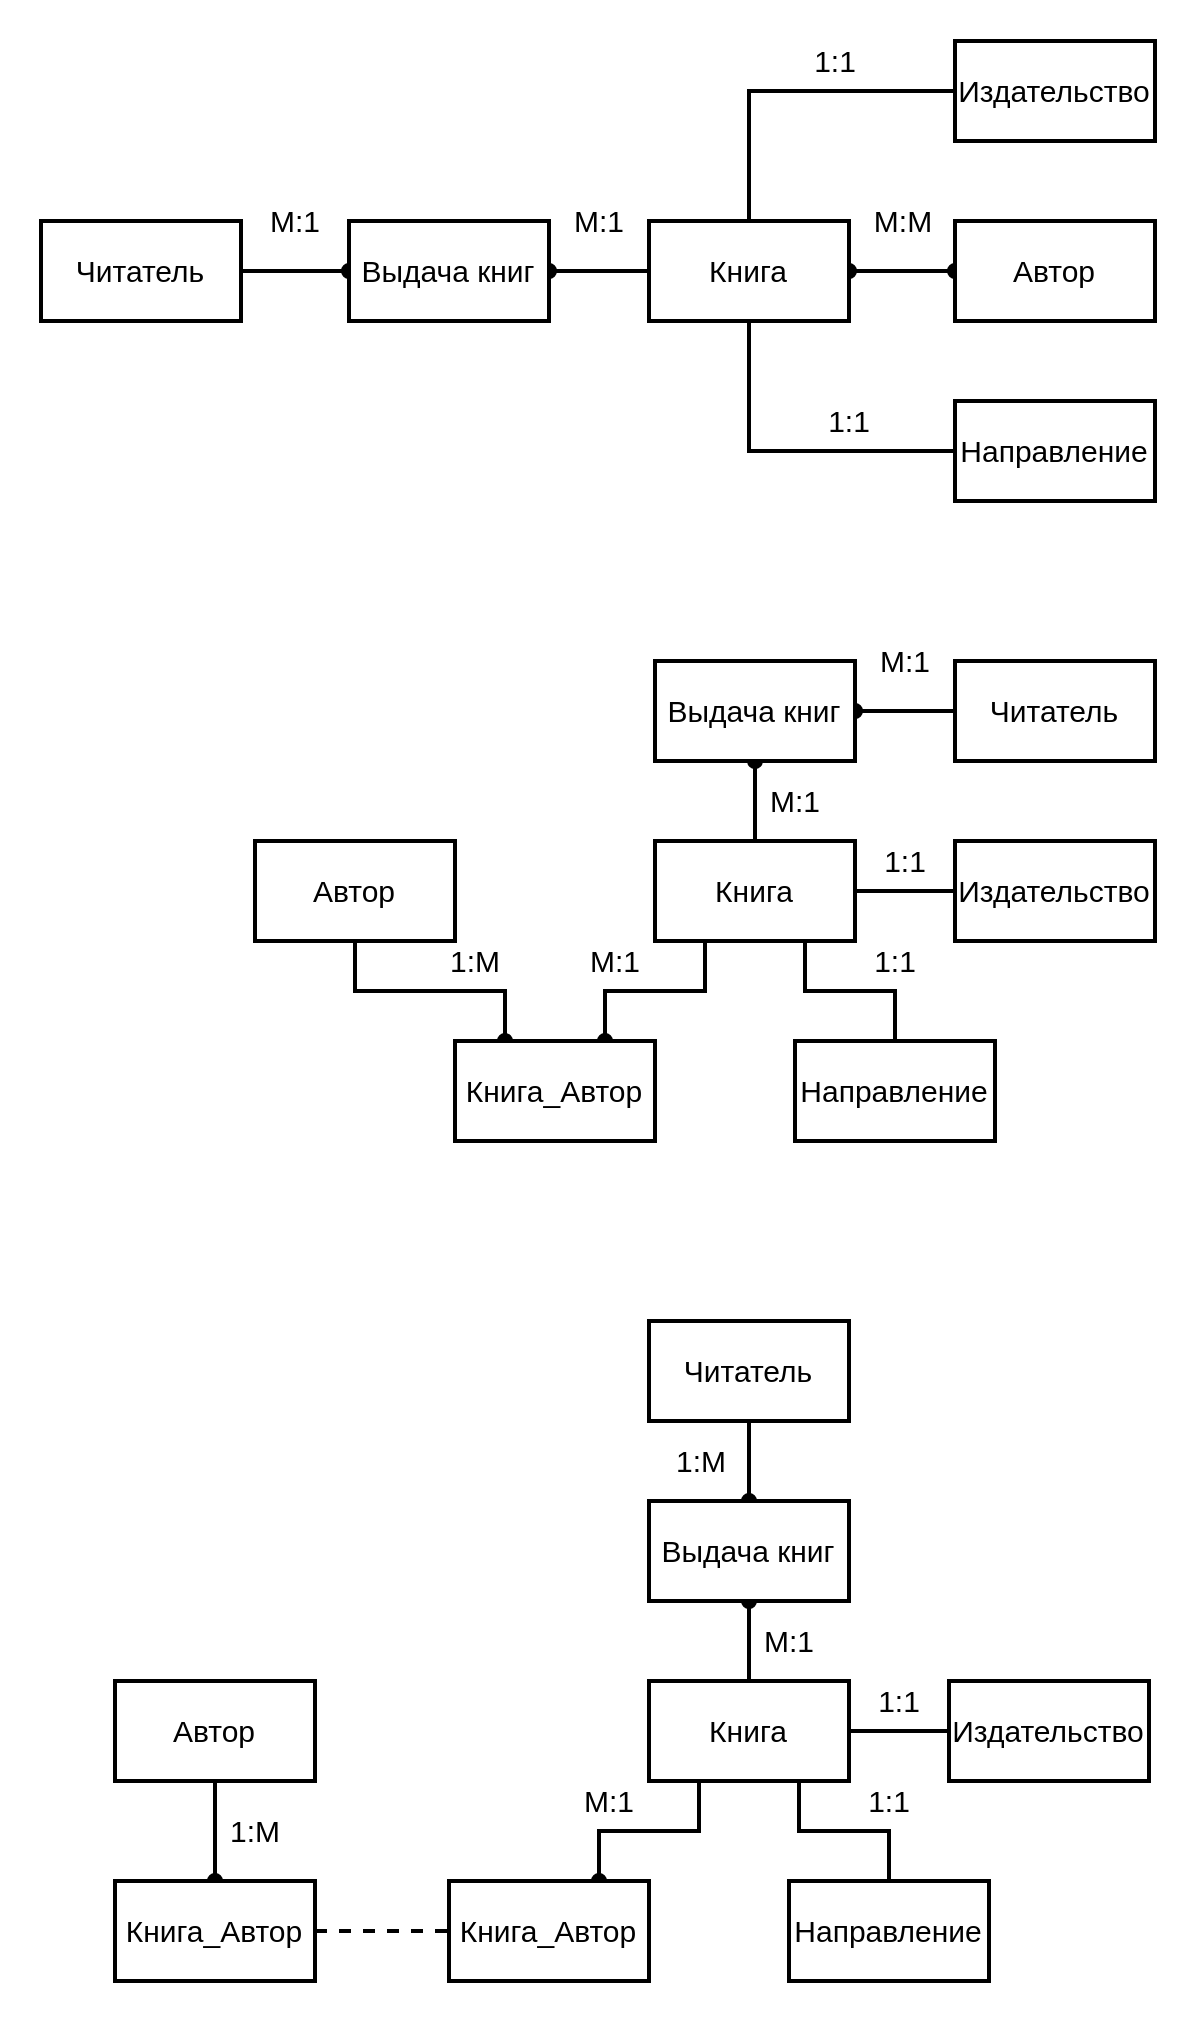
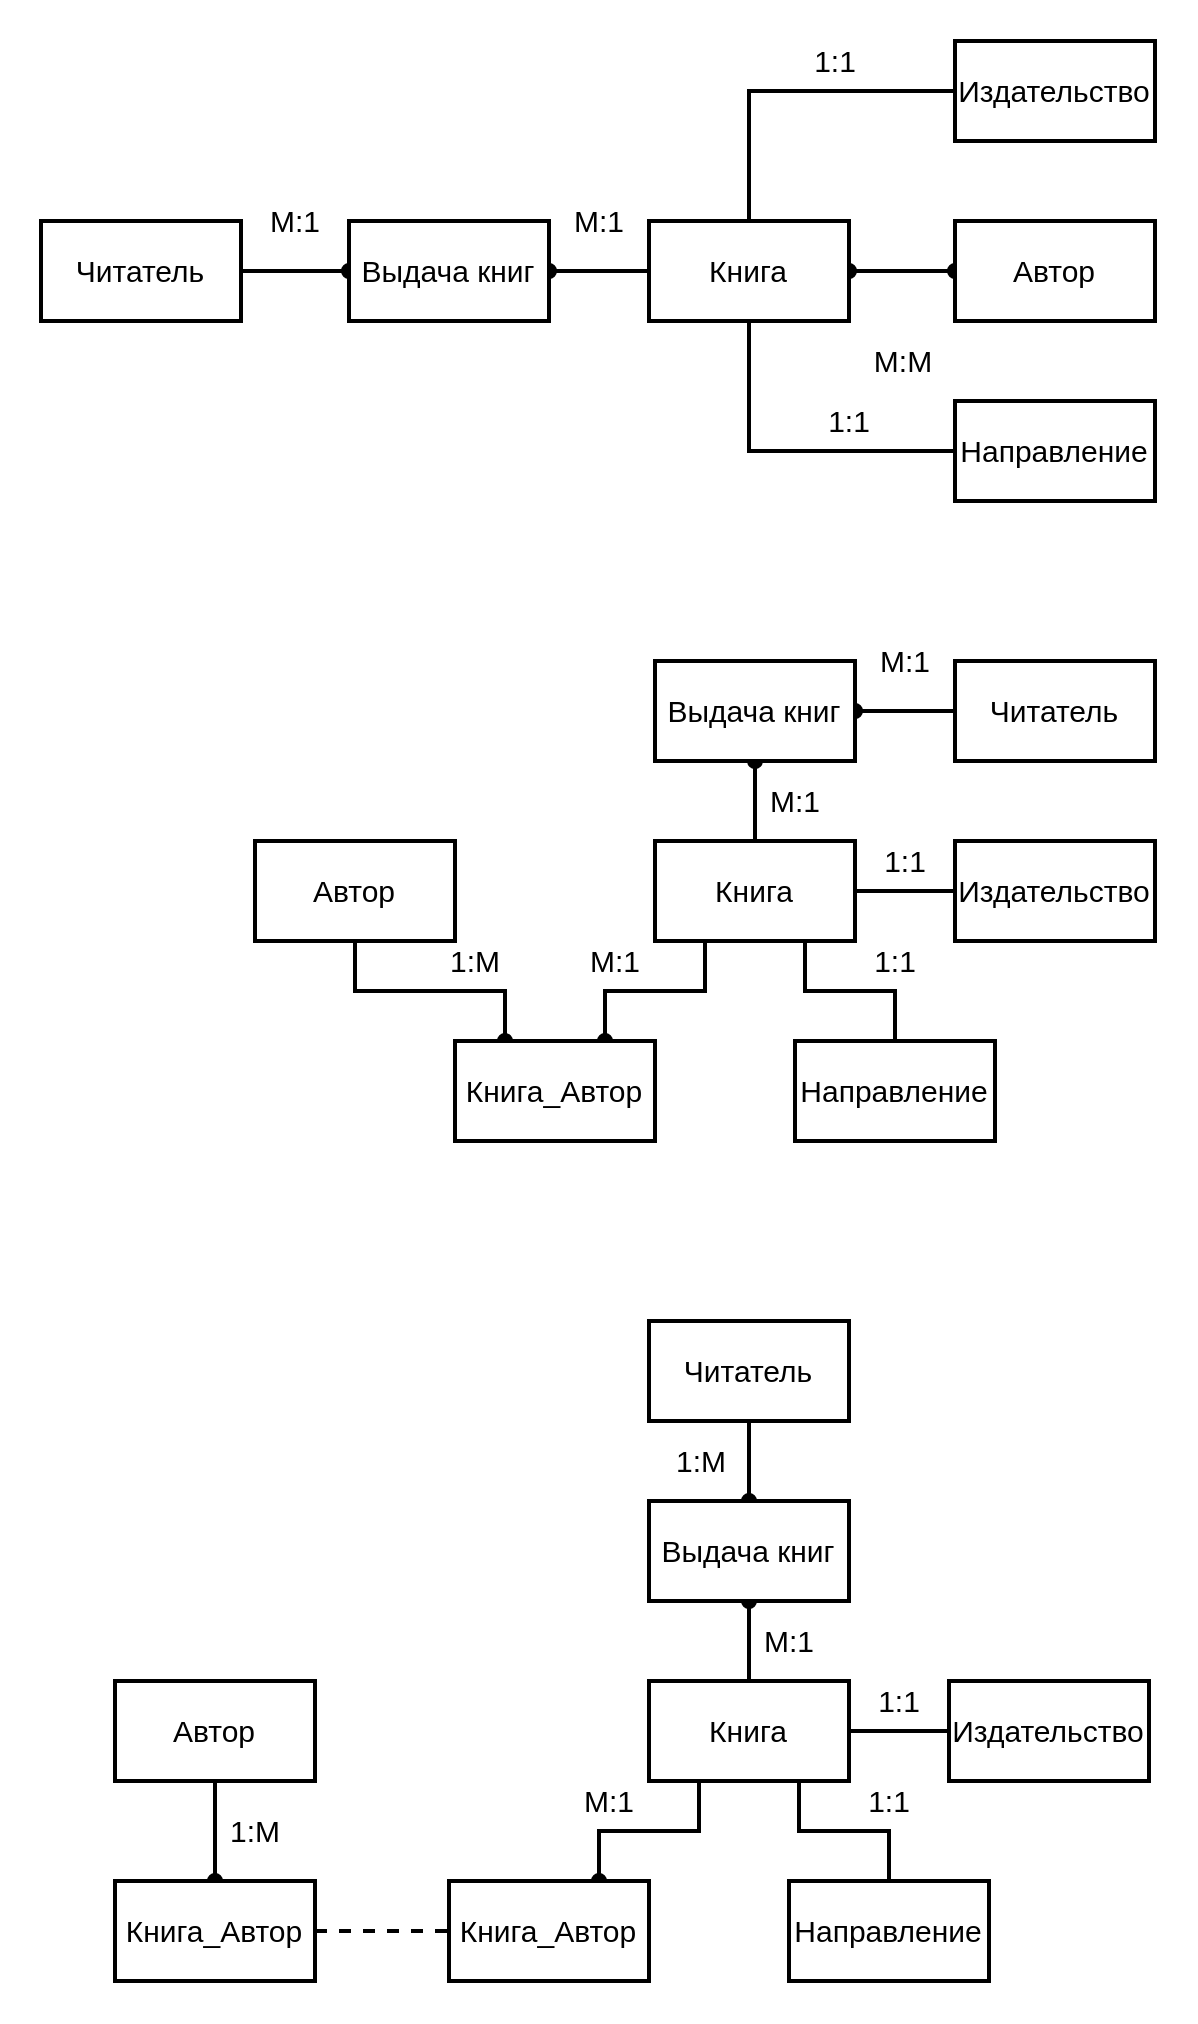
node "М:М": moved (902, 221) -> (902, 361)
